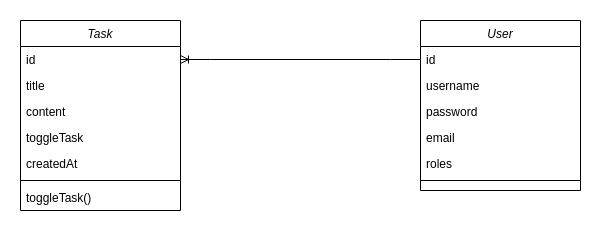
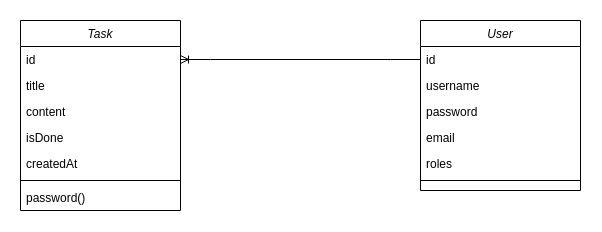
node "toggleTask": label "toggleTask" -> "isDone"
node "toggleTask()": label "toggleTask()" -> "password()"
